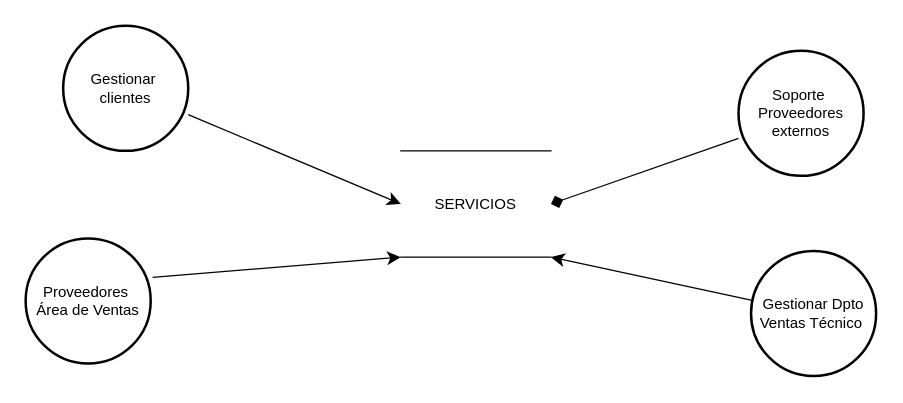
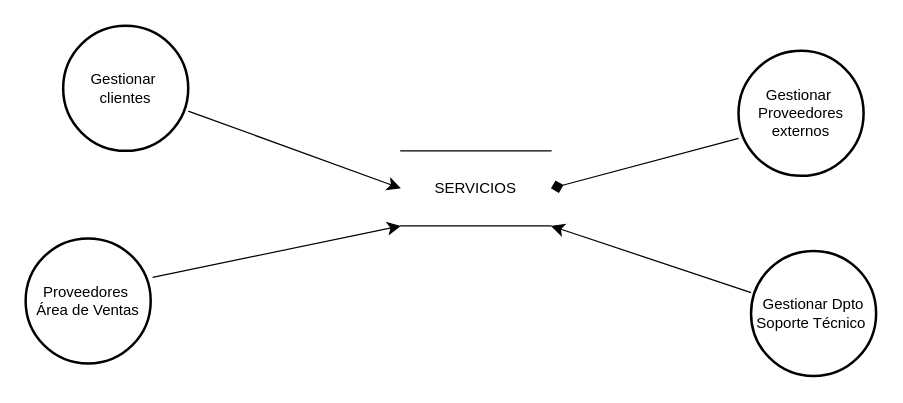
node "Soporte Proveedores externos": label "Soporte Proveedores externos" -> "Gestionar Proveedores externos"
node "SERVICIOS": size 150x106 -> 150x75
node "Gestionar Dpto Ventas Técnico": label "Gestionar Dpto Ventas Técnico" -> "Gestionar Dpto Soporte Técnico"
